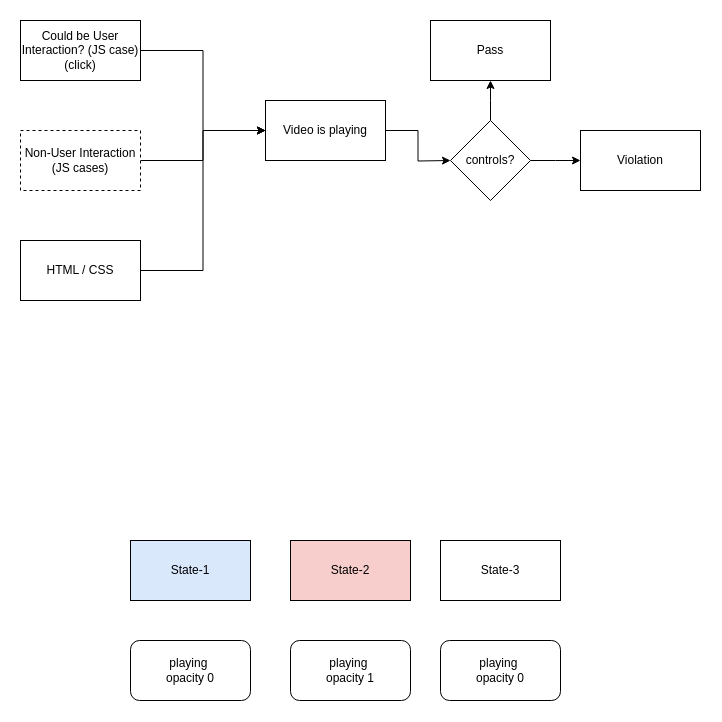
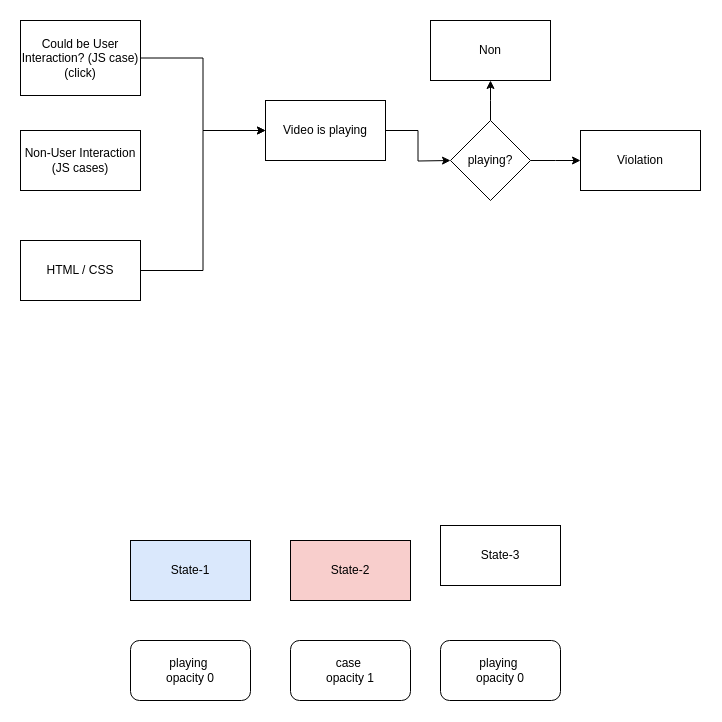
node "Could be User Interaction? (JS case) (click)": size 120x60 -> 120x75
node "Pass": label "Pass" -> "Non"
node "Non-User Interaction (JS cases)": style dashed -> solid
edge "Non-User Interaction (JS cases)" -> "Video is playing": removed
node "controls?": label "controls?" -> "playing?"
node "State-3": moved (501, 571) -> (501, 556)
node "playing opacity 1": label "playing opacity 1" -> "case opacity 1"
